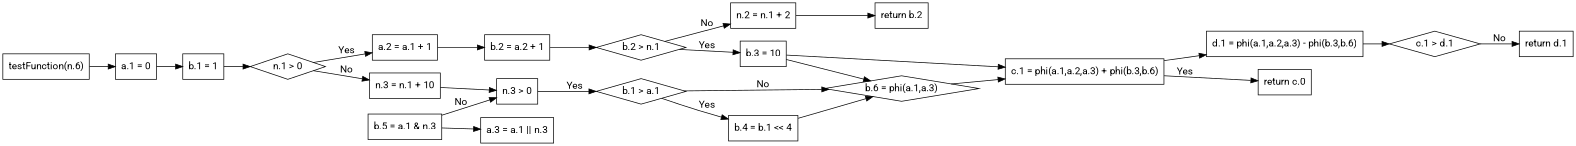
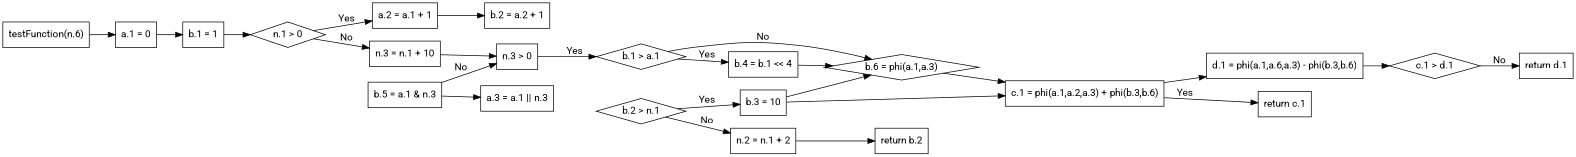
node "d.1 = phi(a.1,a.2,a.3) - phi(b.3,b.6)": label "d.1 = phi(a.1,a.2,a.3) - phi(b.3,b.6)" -> "d.1 = phi(a.1,a.6,a.3) - phi(b.3,b.6)"
edge "b.2 = a.2 + 1" -> "b.2 > n.1": removed
node "return c.0": label "return c.0" -> "return c.1"
